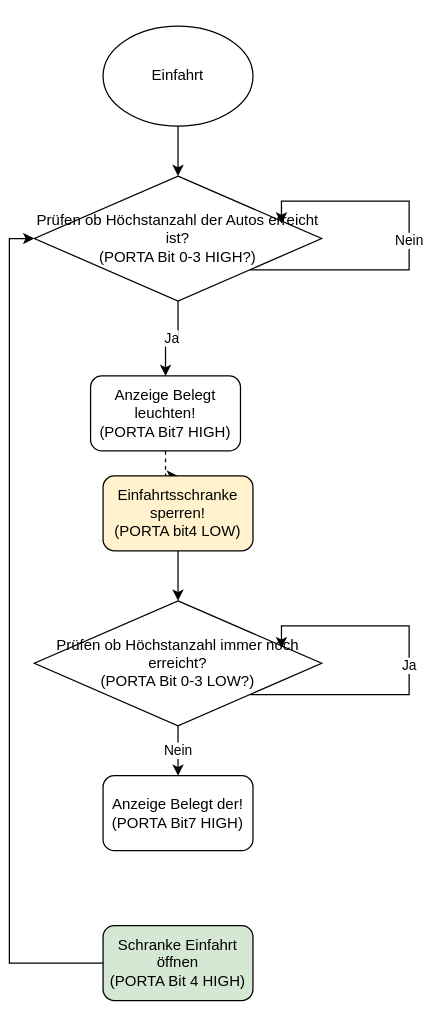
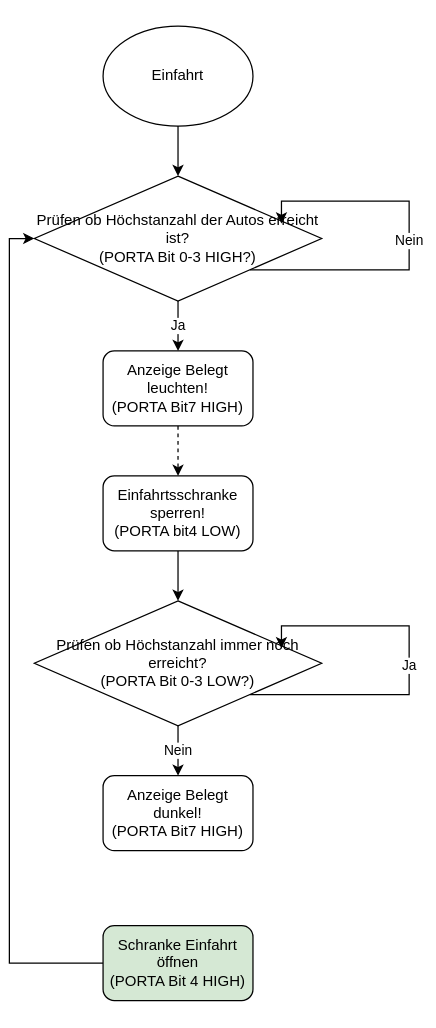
node "Anzeige Belegt leuchten! (PORTA Bit7 HIGH)": moved (166, 413) -> (178, 388)
node "Einfahrtsschranke sperren! (PORTA bit4 LOW)": fillcolor #fff2cc -> #ffffff
node "Anzeige Belegt der! (PORTA Bit7 HIGH)": label "Anzeige Belegt der! (PORTA Bit7 HIGH)" -> "Anzeige Belegt dunkel! (PORTA Bit7 HIGH)"
